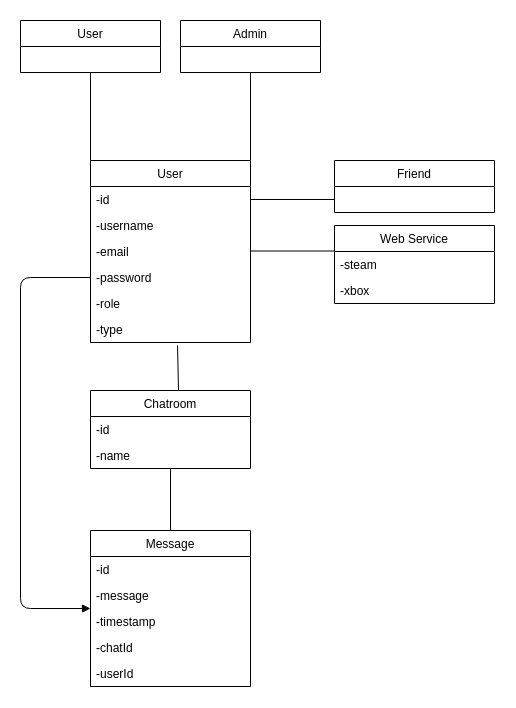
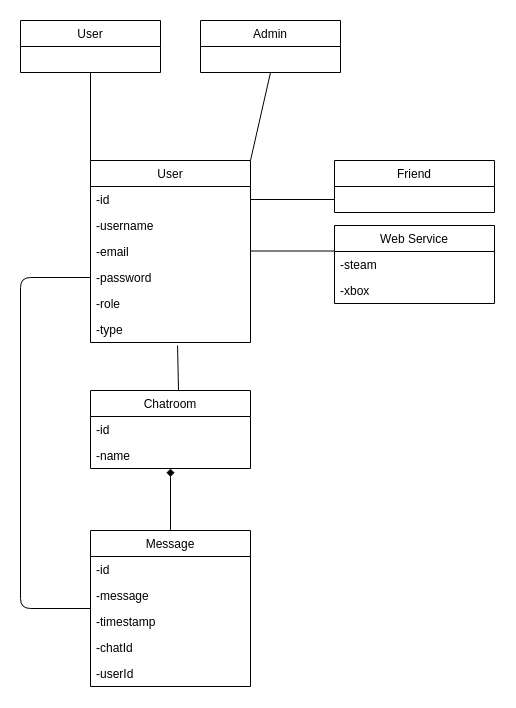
node "Admin": moved (251, 47) -> (271, 47)
edge "Chatroom" -- "Message": arrowhead none -> diamond
edge "-password" -> "Message": arrowhead block -> none
